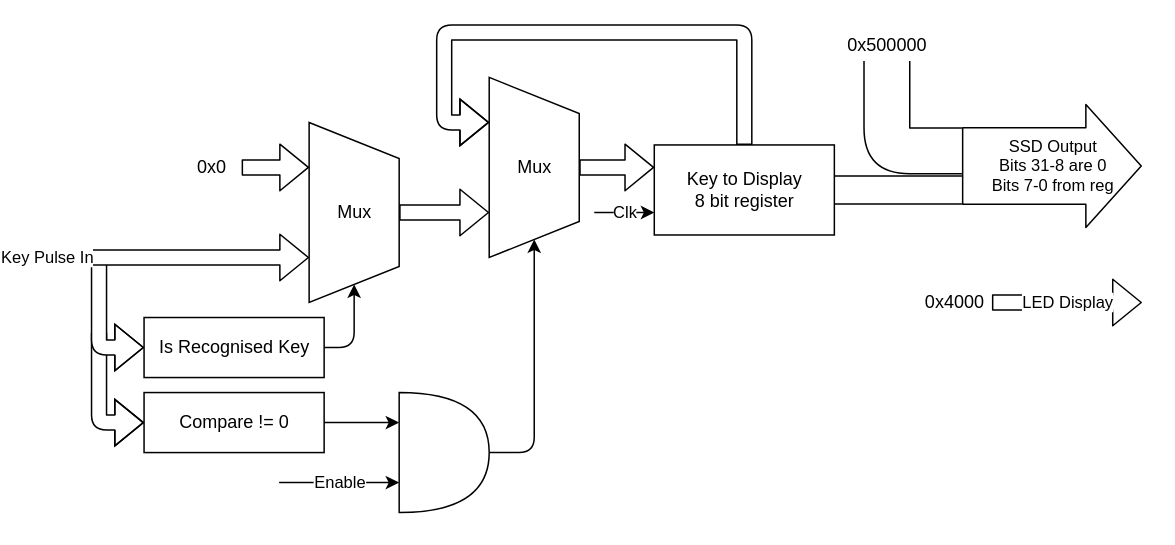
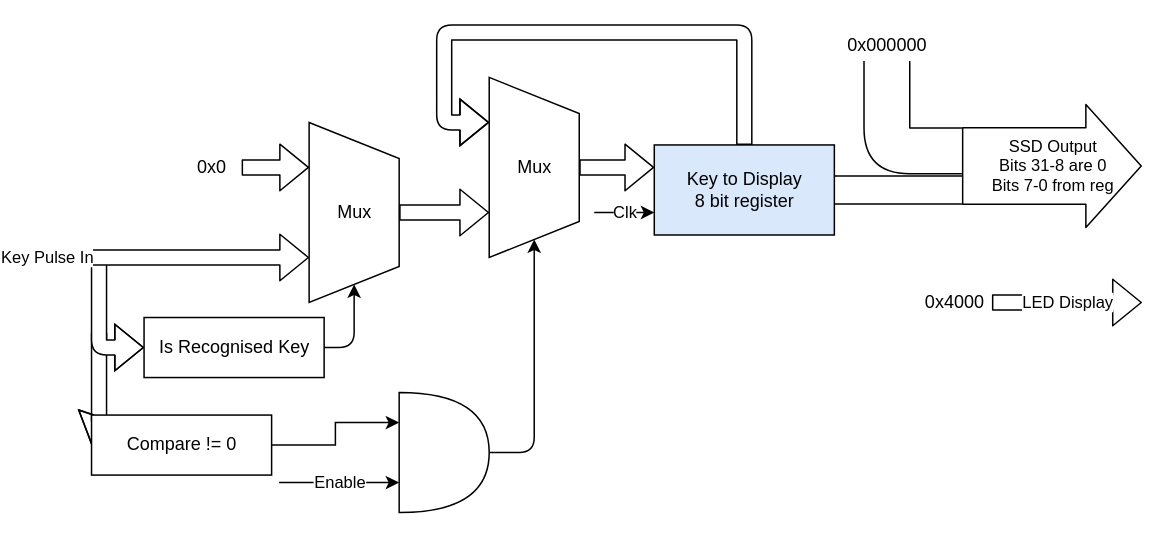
node "0x500000": label "0x500000" -> "0x000000"
node "Key to Display 8 bit register": fillcolor #ffffff -> #dae8fc
node "Compare != 0": moved (234, 422) -> (182, 445)
